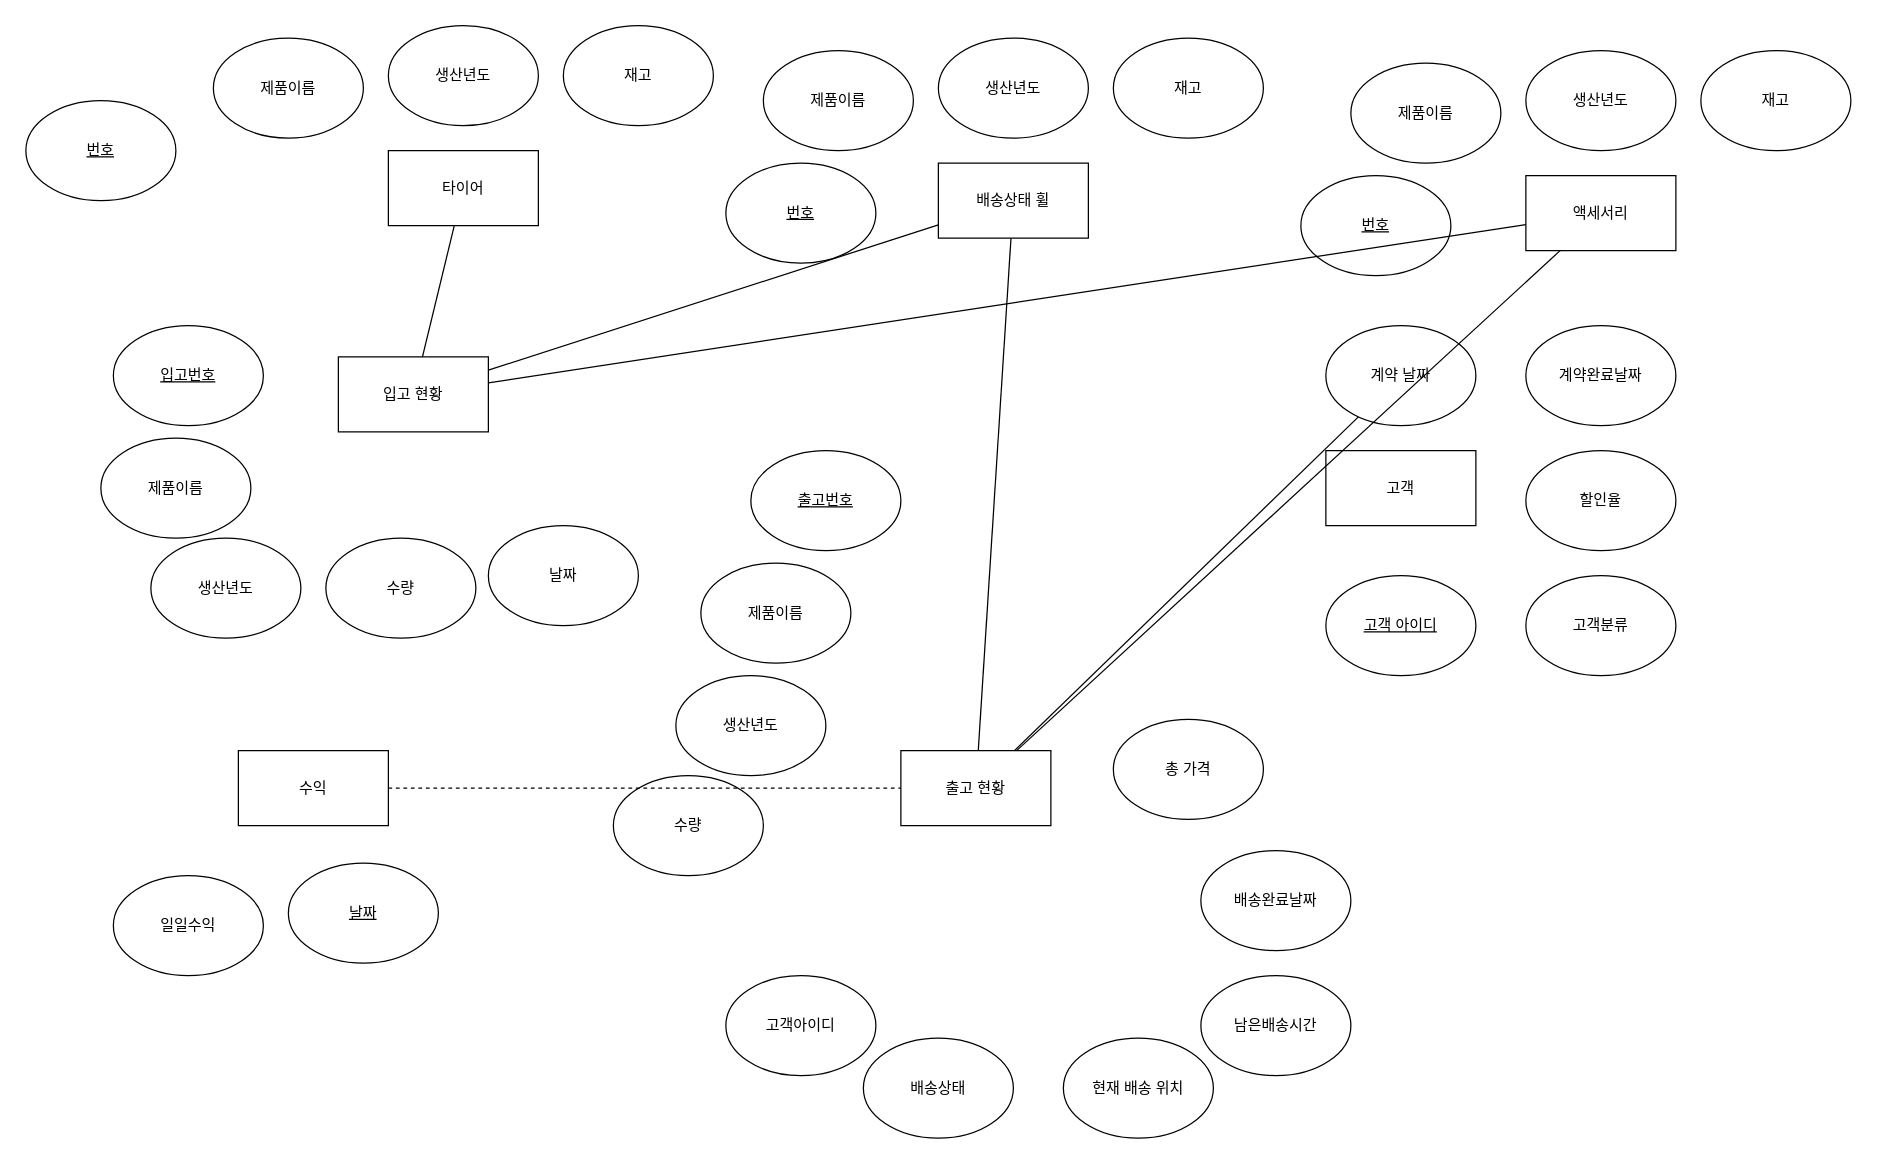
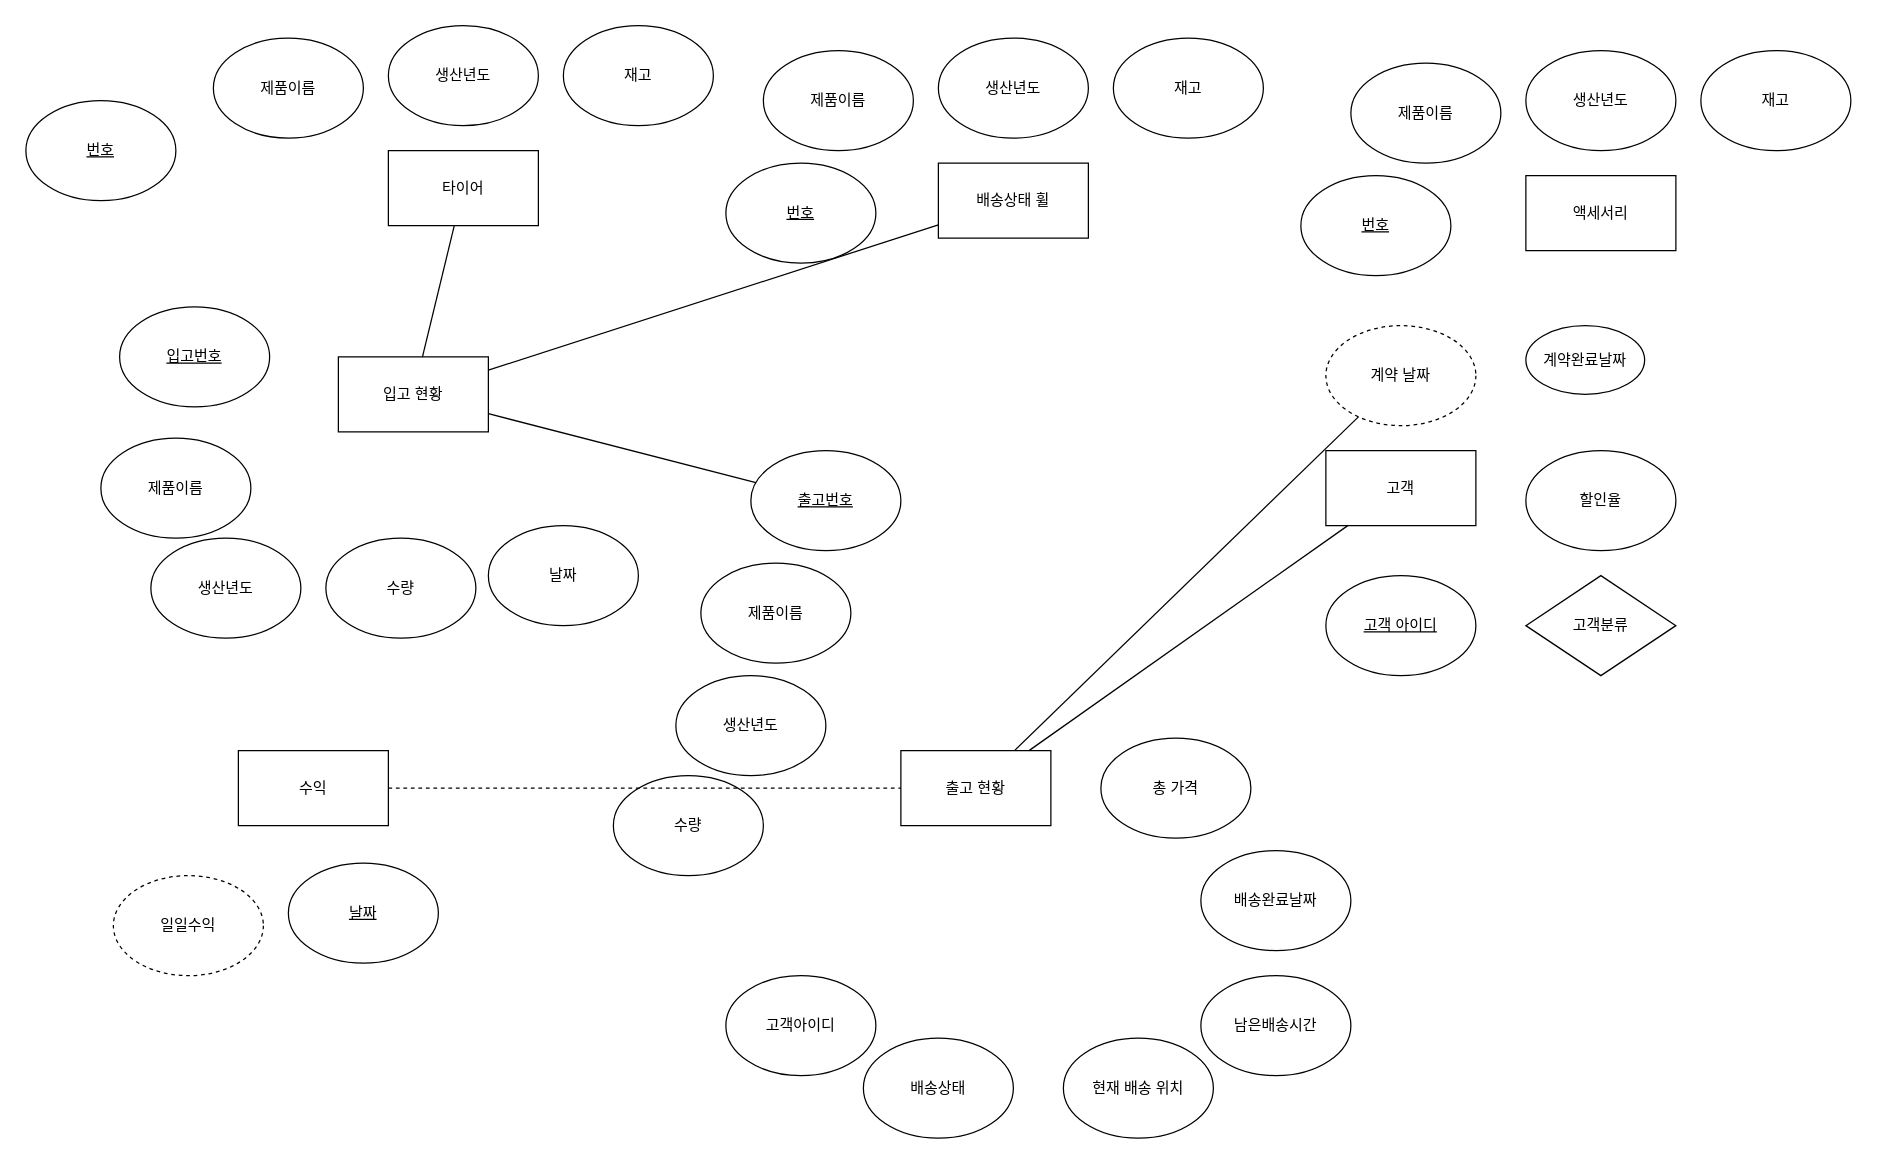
edge "액세서리" -- "입고 현황": now "출고번호" -- "입고 현황"
node "입고번호": moved (188, 376) -> (194, 357)
node "계약 날짜": style solid -> dashed
node "계약완료날짜": size 150x100 -> 119x69
edge "배송상태 휠" -- "출고 현황": now "고객" -- "출고 현황"
edge "액세서리" -- "출고 현황": removed
node "고객분류": shape ellipse -> diamond
node "총 가격": moved (1188, 769) -> (1176, 788)
node "일일수익": style solid -> dashed
